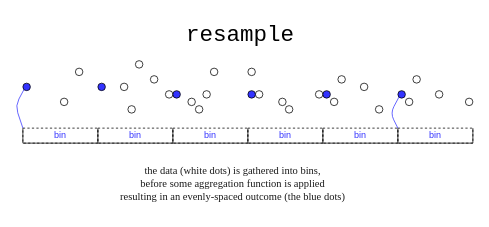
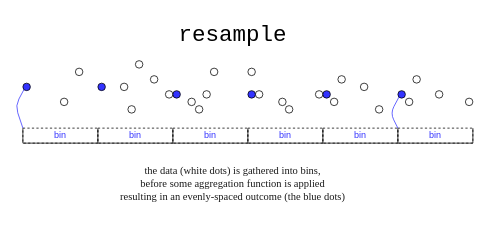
node "resample": moved (240, 34) -> (233, 34)
